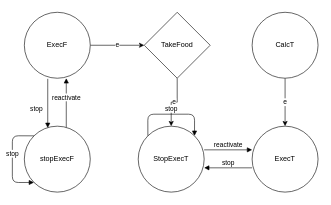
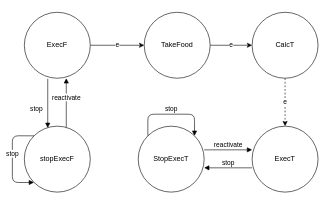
node "TakeFood": shape diamond -> ellipse
edge "CalcT" -> "ExecT": style solid -> dashed
edge "TakeFood" -> "StopExecT": now "TakeFood" -> "CalcT"
